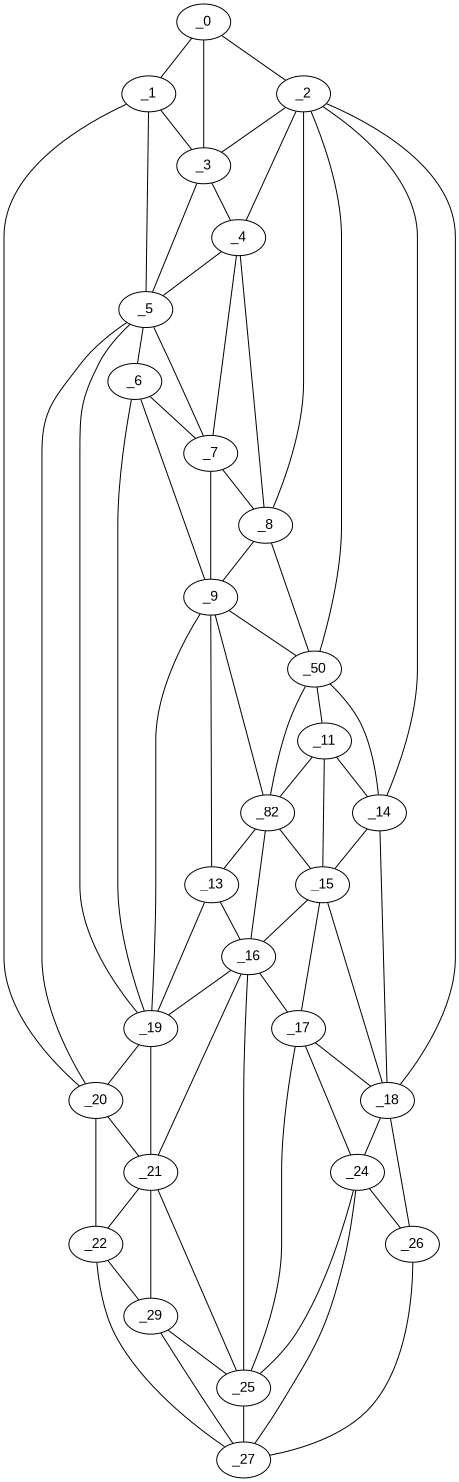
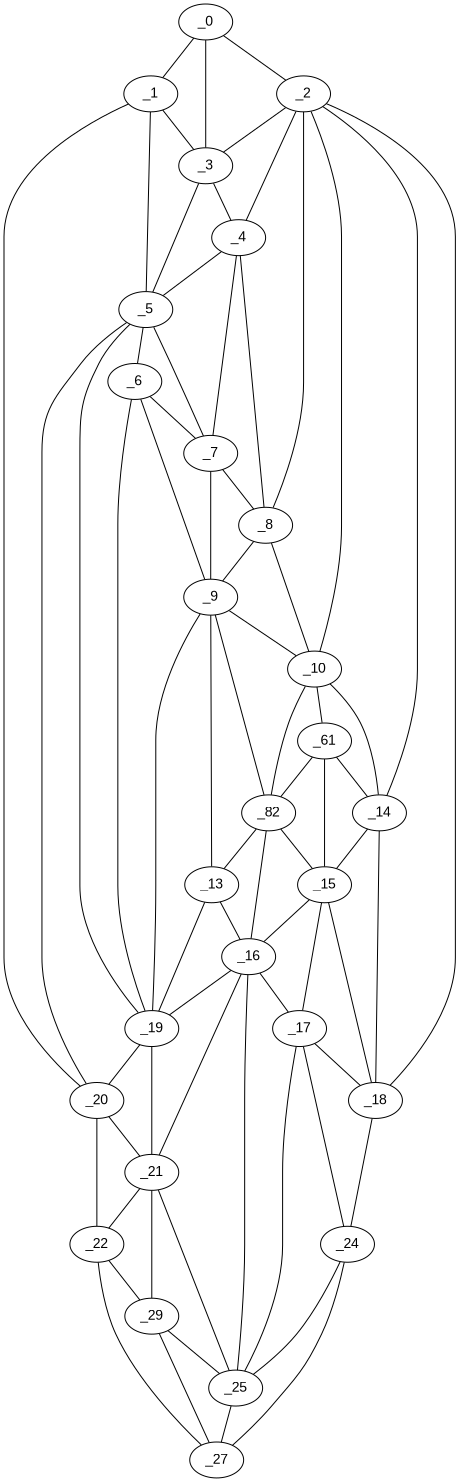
node "_50": label "_50" -> "_10"
node "_11": label "_11" -> "_61"
node "_26": removed
